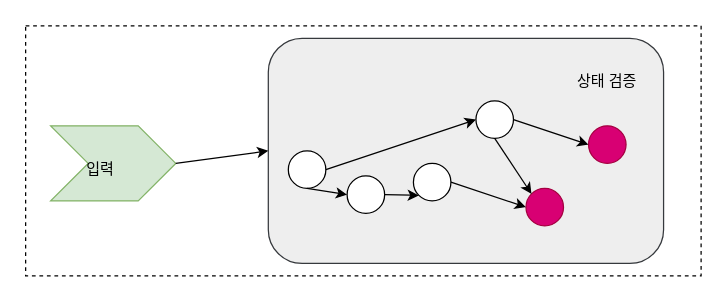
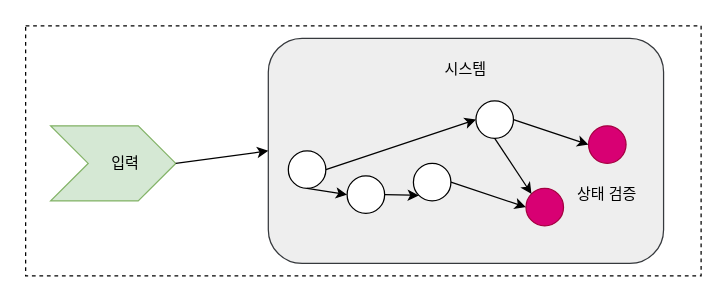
node "시스템": added
node "상태 검증": moved (607, 82) -> (607, 194)
node "입력": moved (101, 169) -> (126, 163)
